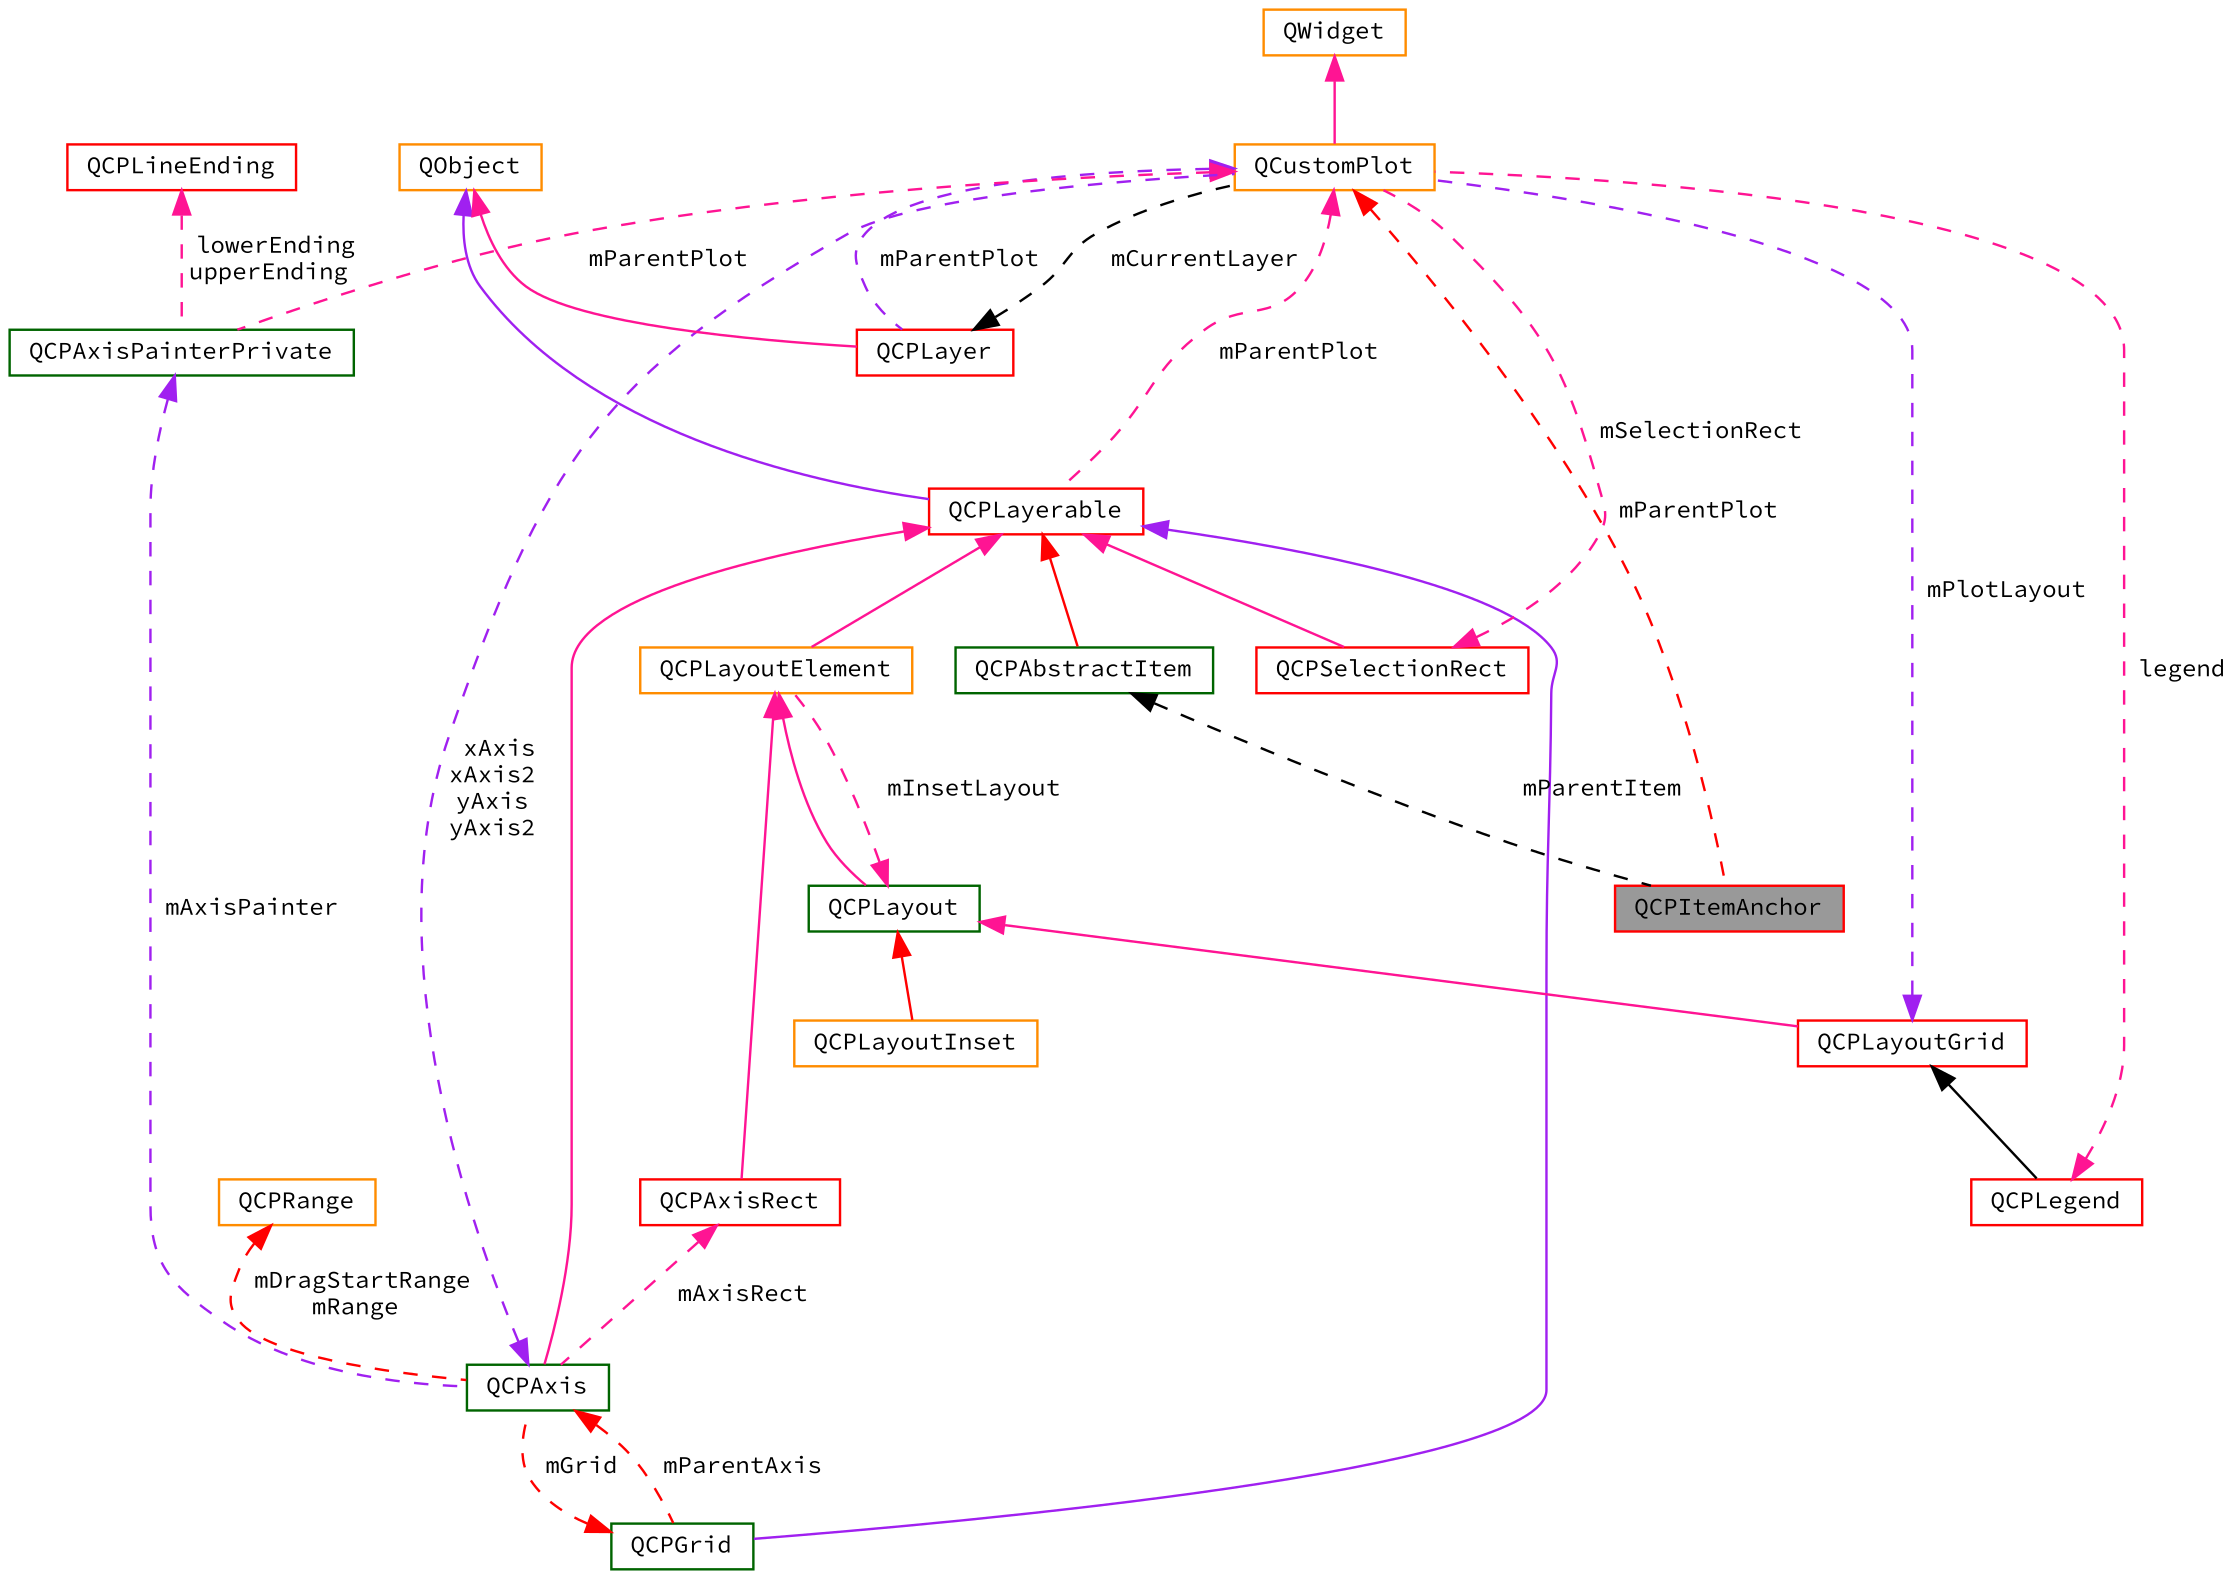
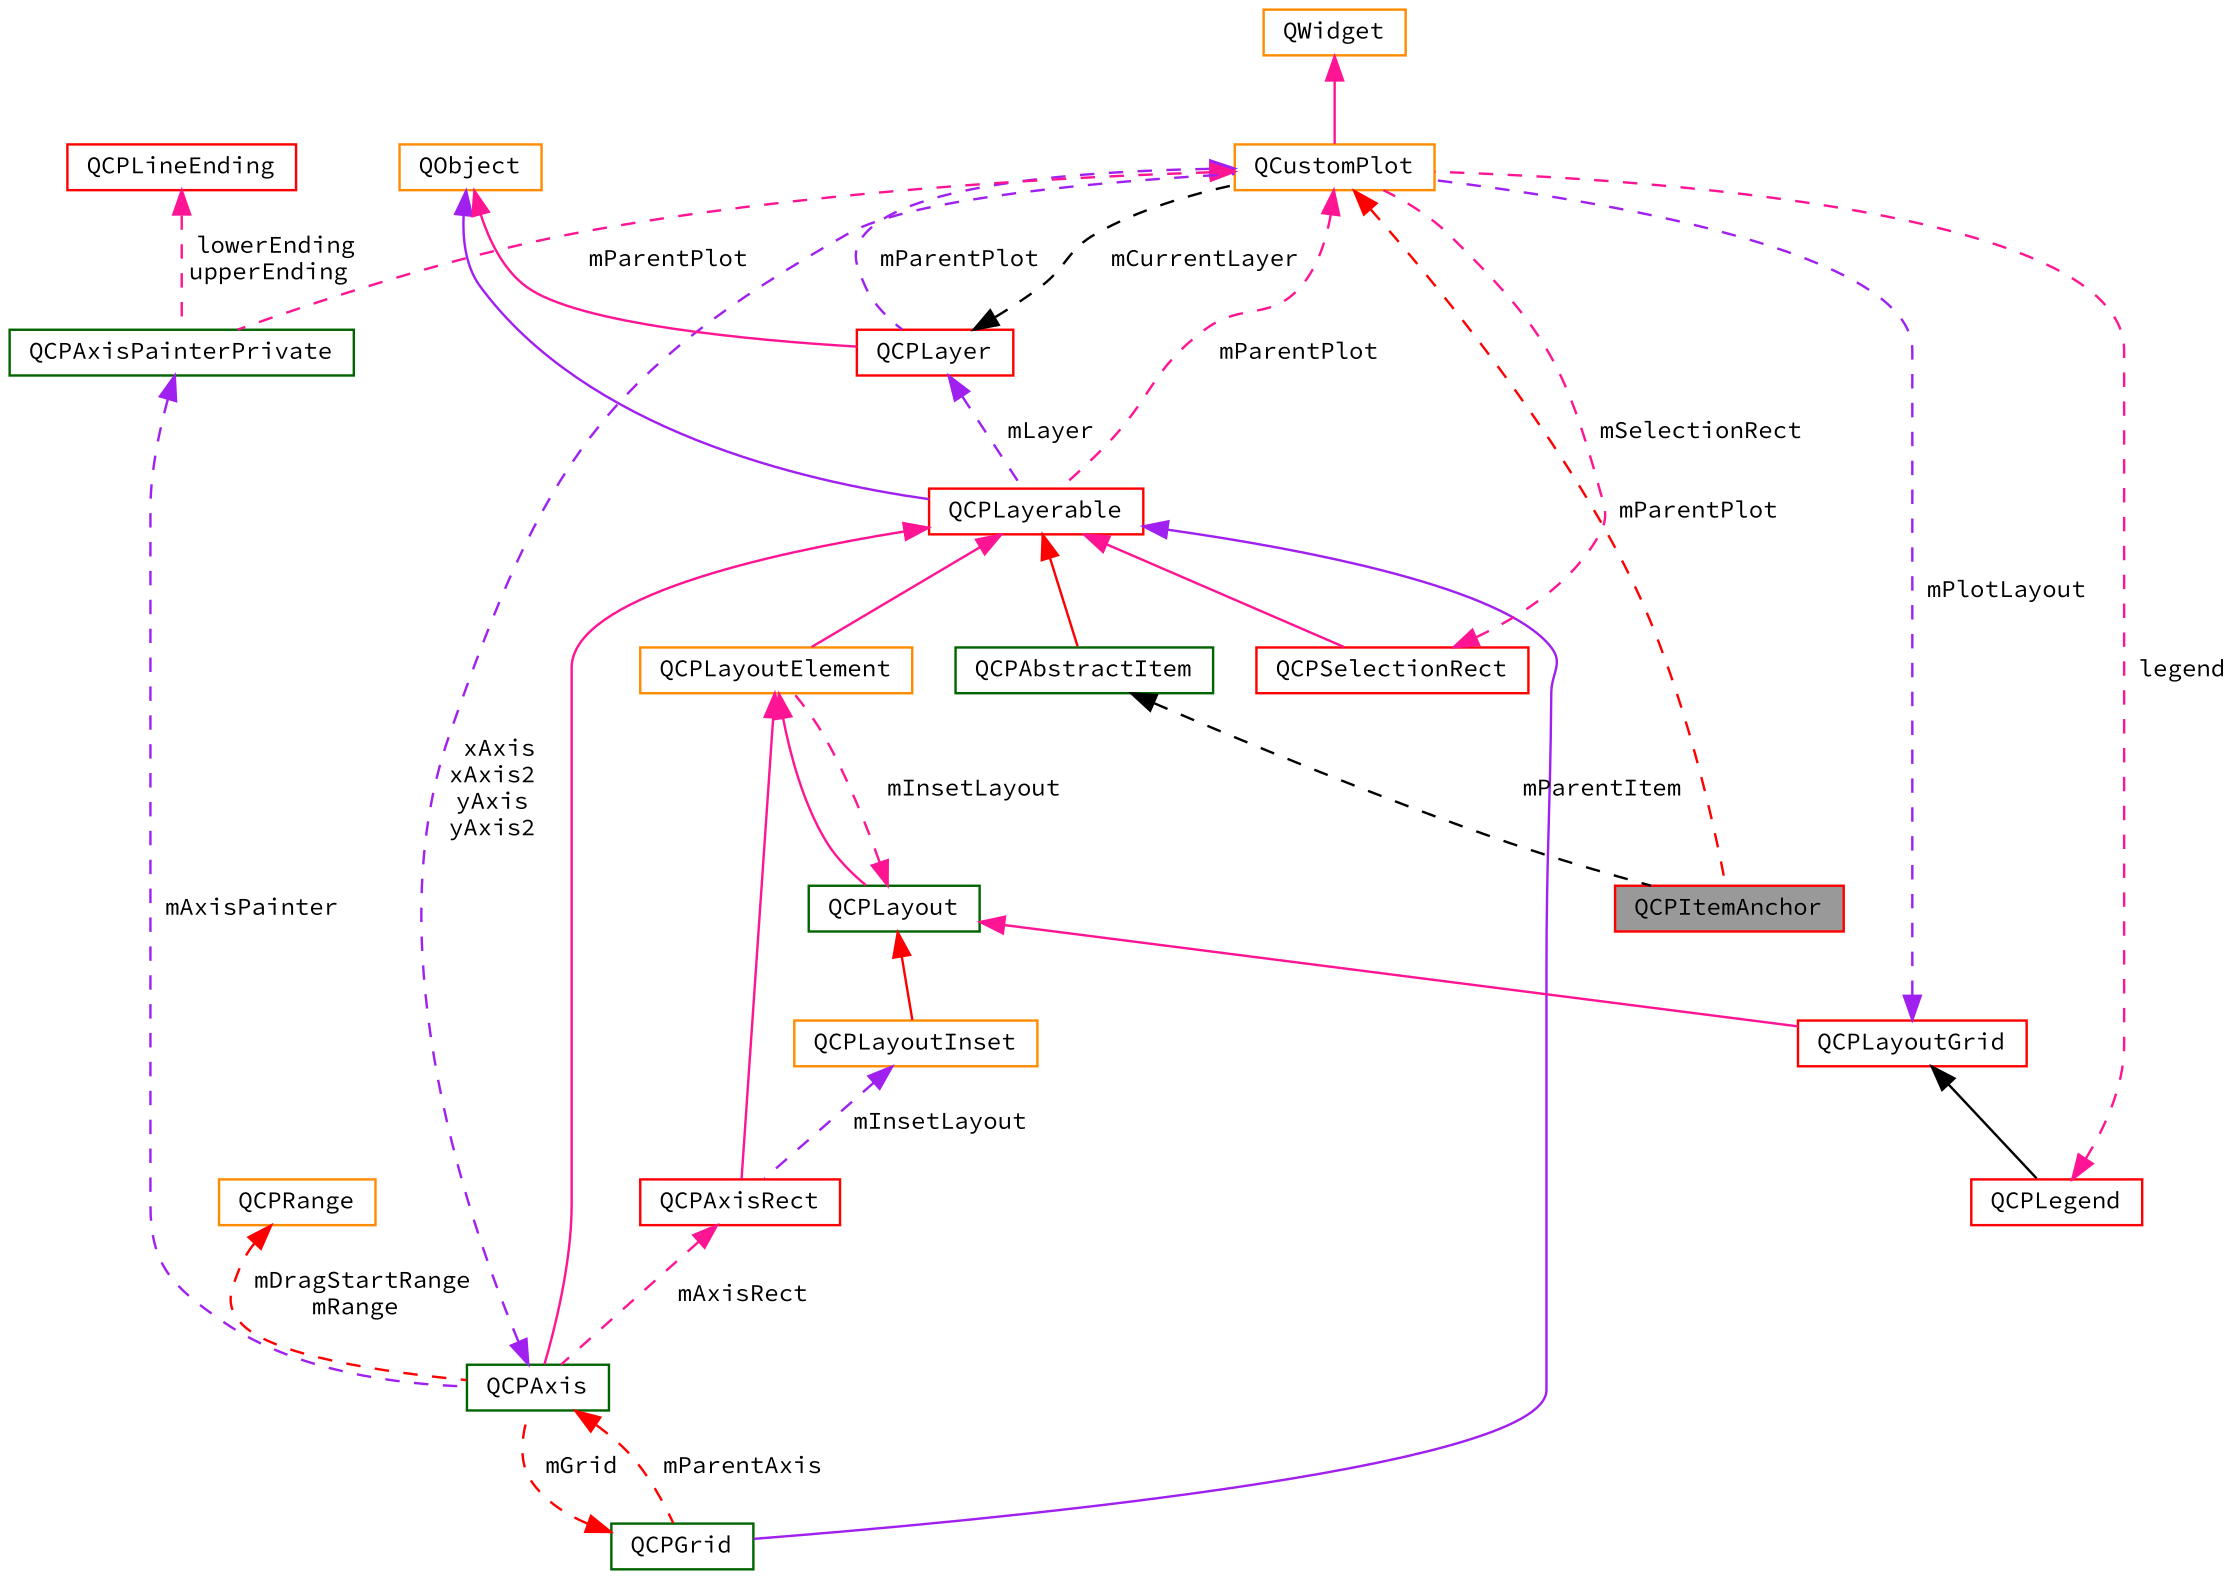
edge "QCPLayerable" -> "QCPLayer": added, label "mLayer"
edge "QCPAxisRect" -> "QCPLayoutInset": added, label "mInsetLayout"
